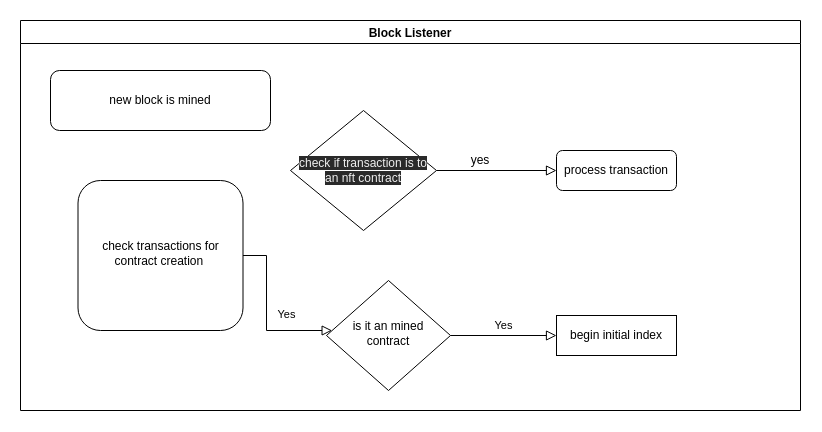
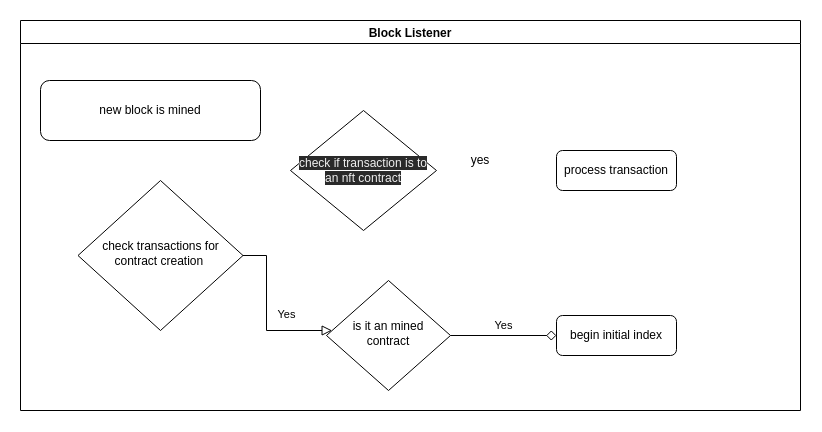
node "new block is mined": moved (161, 101) -> (151, 111)
edge "check if transaction is to an nft contract" -> "process transaction": removed
node "check transactions for contract creation": shape rounded rectangle -> diamond
edge "is it an mined contract" -> "begin initial index": arrowhead block -> diamond
node "begin initial index": shape rectangle -> rounded rectangle
